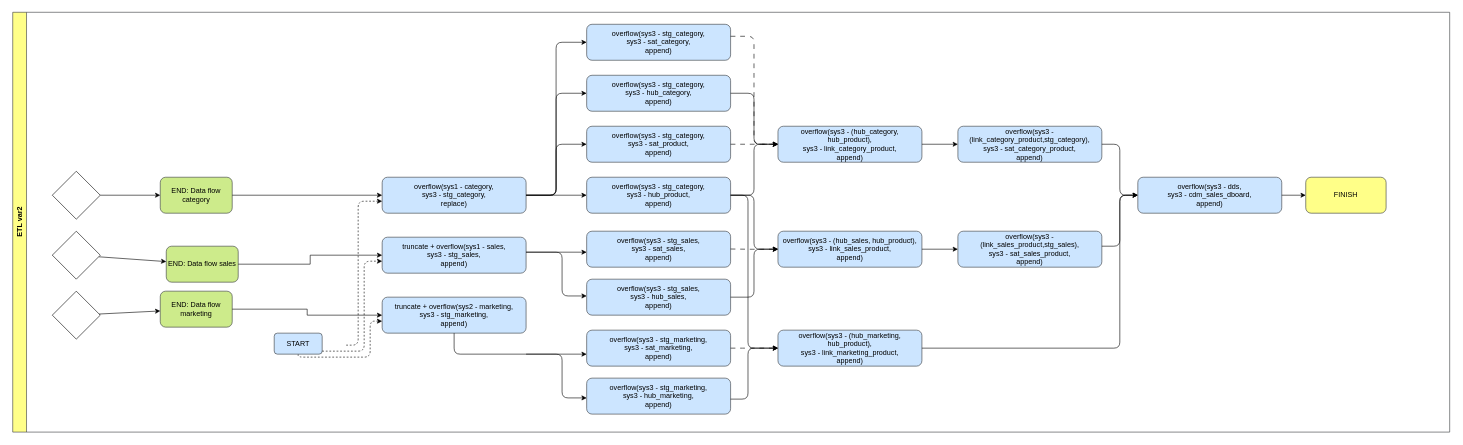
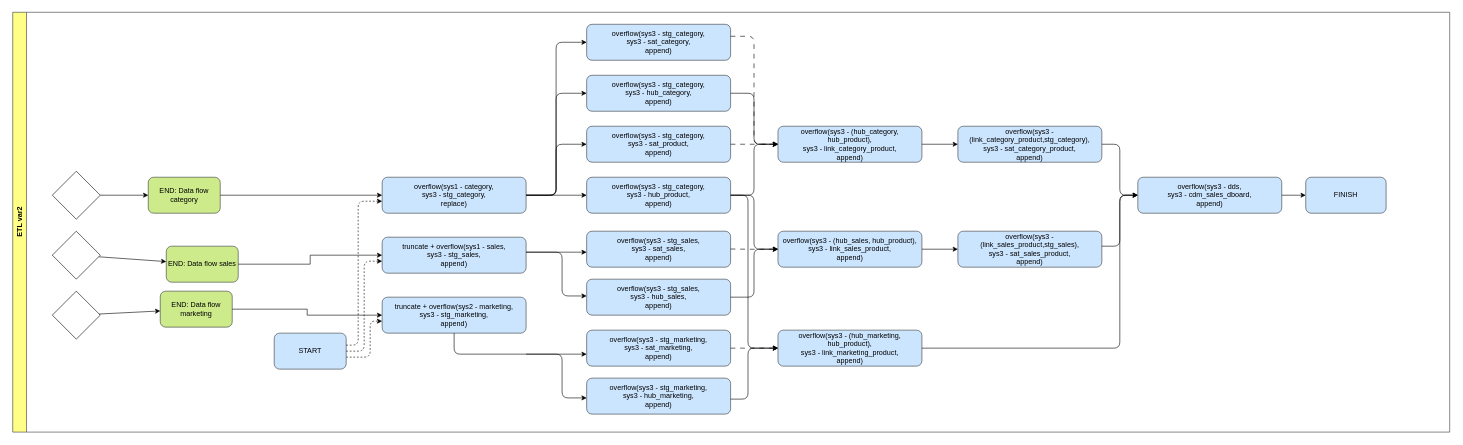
node "END: Data flow category": moved (196, 195) -> (184, 195)
node "FINISH": fillcolor #ffff88 -> #cce5ff
node "START": size 48x21 -> 72x36
